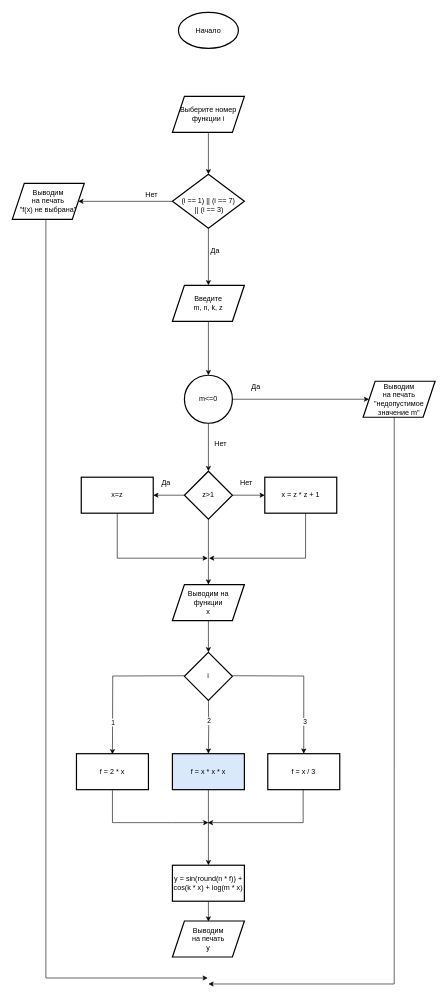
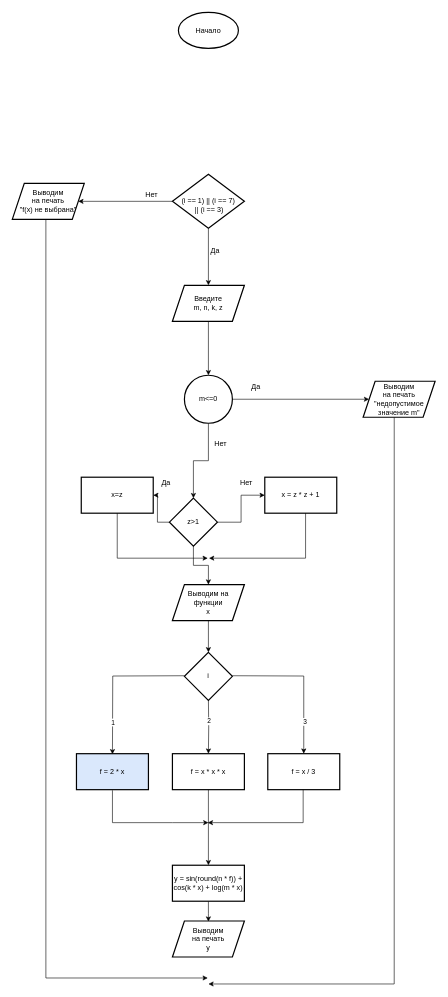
node "Выберите номер функции i": removed
edge "Выберите номер функции i" -> "(i == 1) || (i == 7) || (i == 3)": removed
node "z>1": moved (209, 495) -> (194, 522)
node "f = 2 * x": fillcolor #ffffff -> #dae8fc
node "f = x * x * x": fillcolor #dae8fc -> #ffffff
